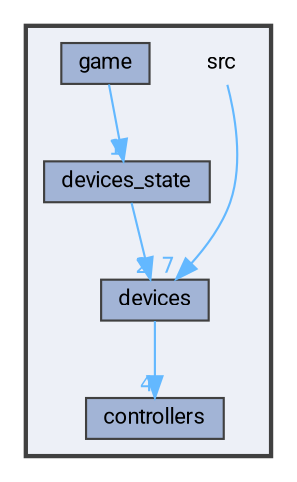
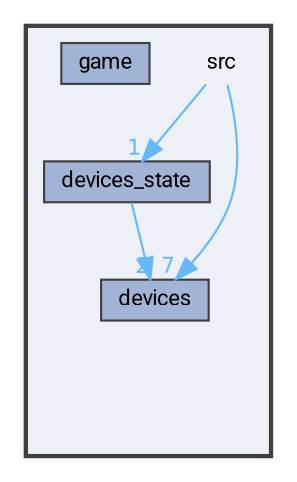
edge "game" -> "devices_state": now "src" -> "devices_state"
node "controllers": removed
